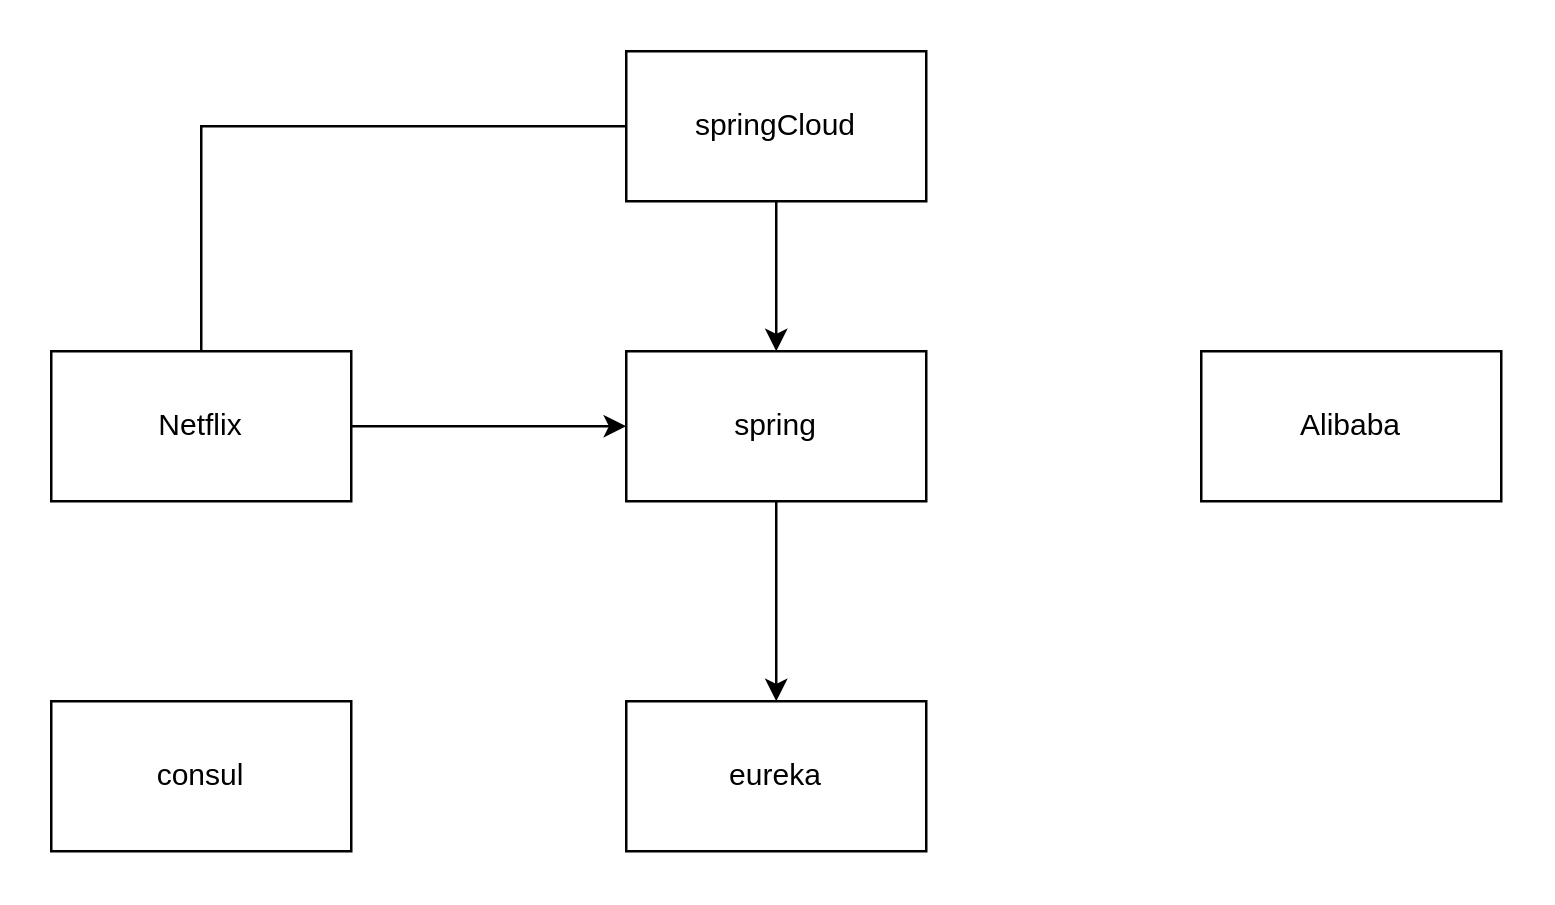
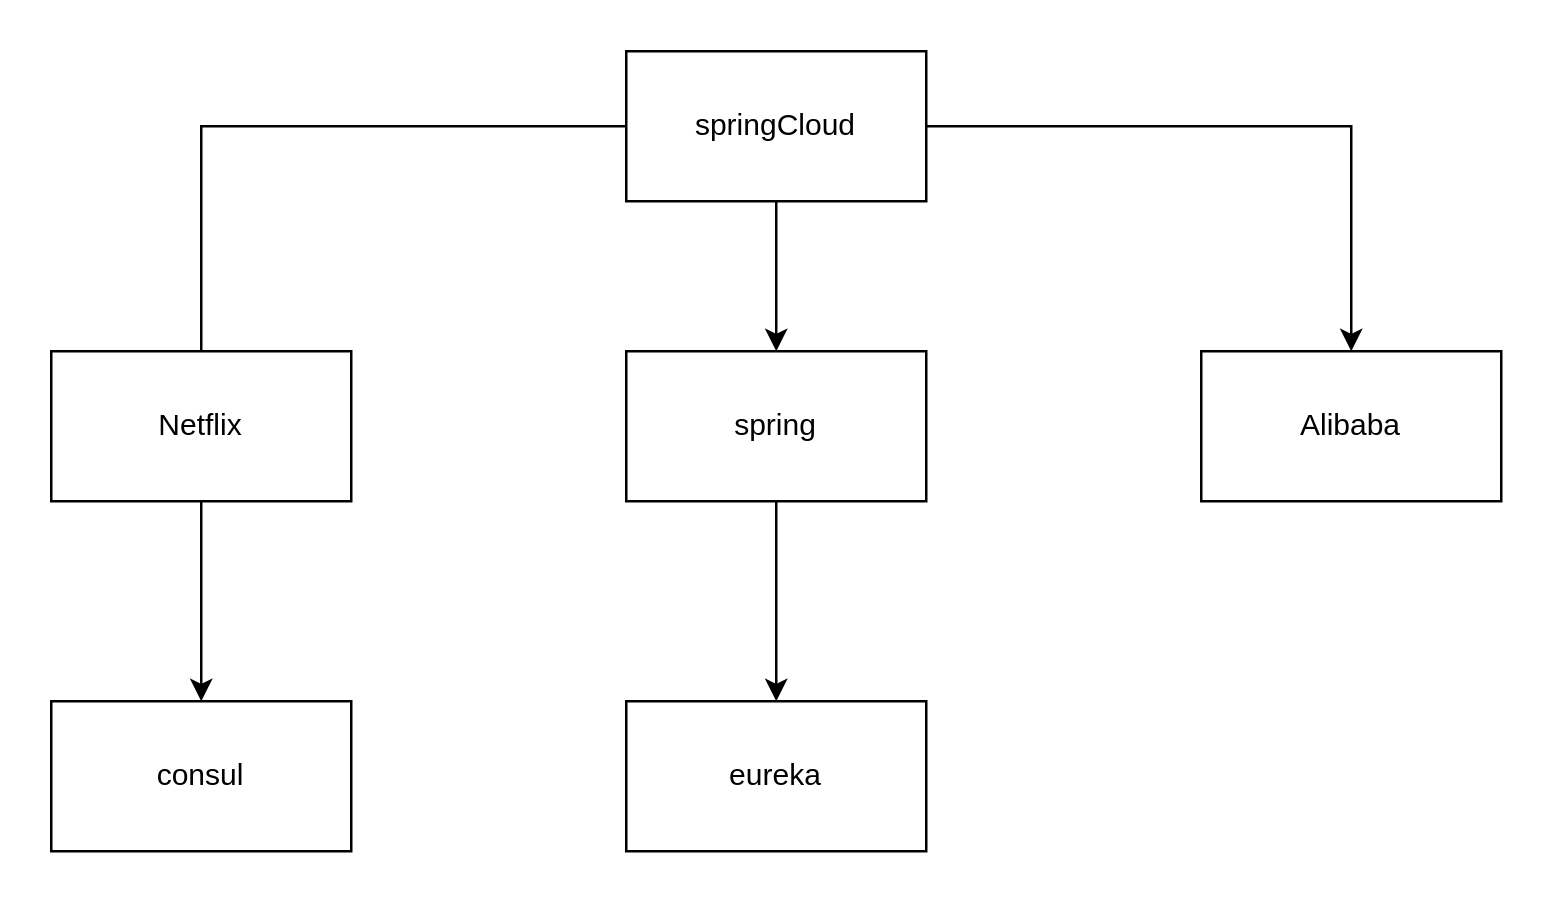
edge "springCloud" -> "Alibaba": added
edge "Netflix" -> "spring": now "Netflix" -> "consul"
